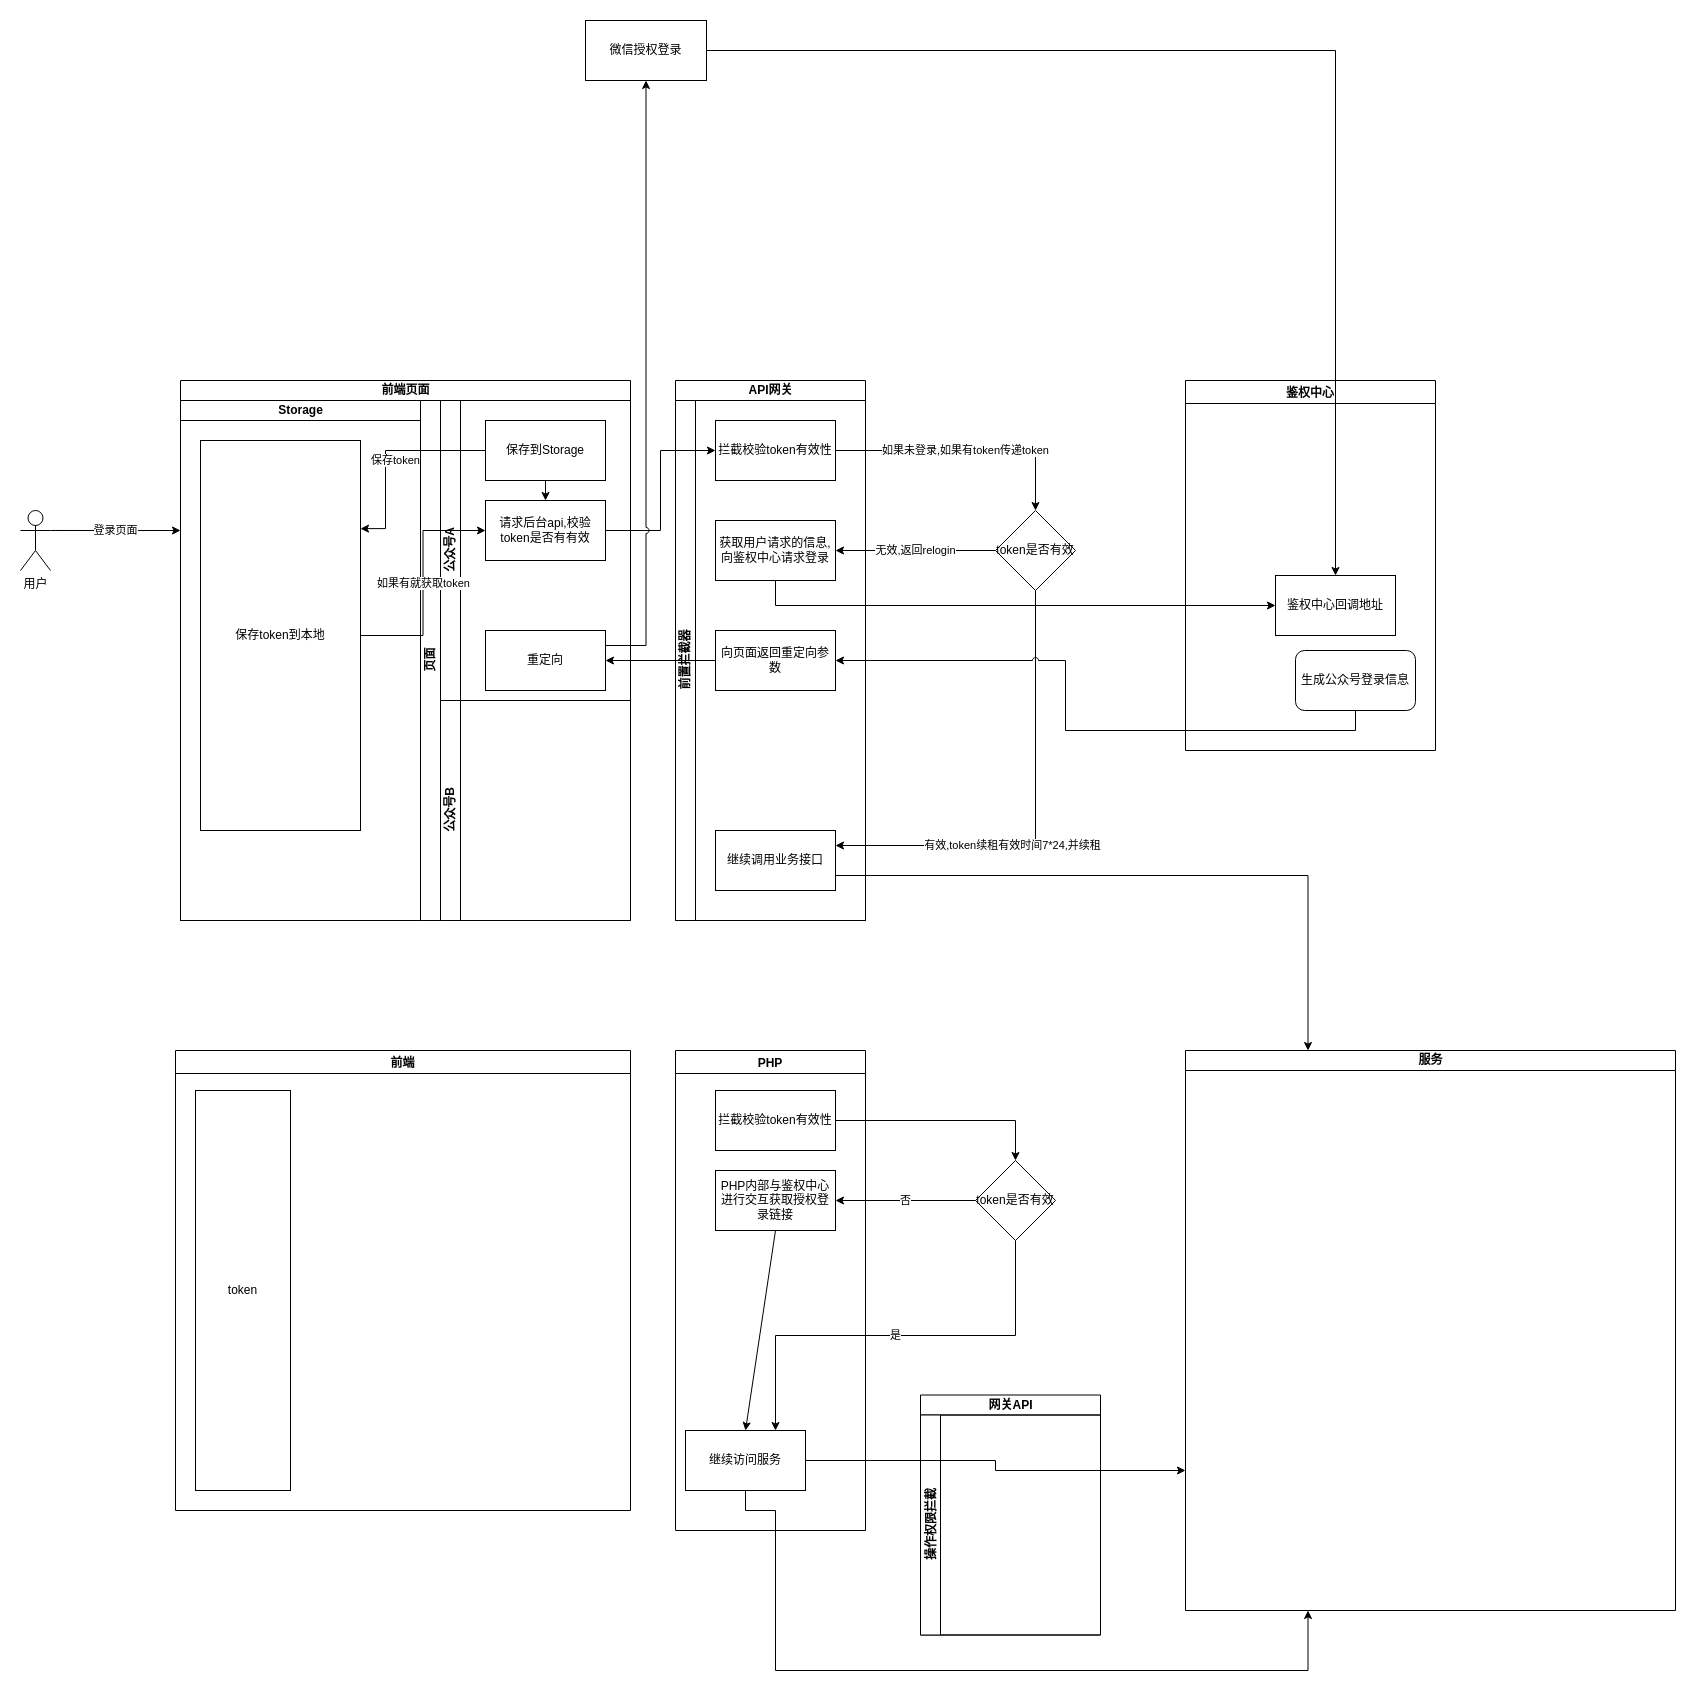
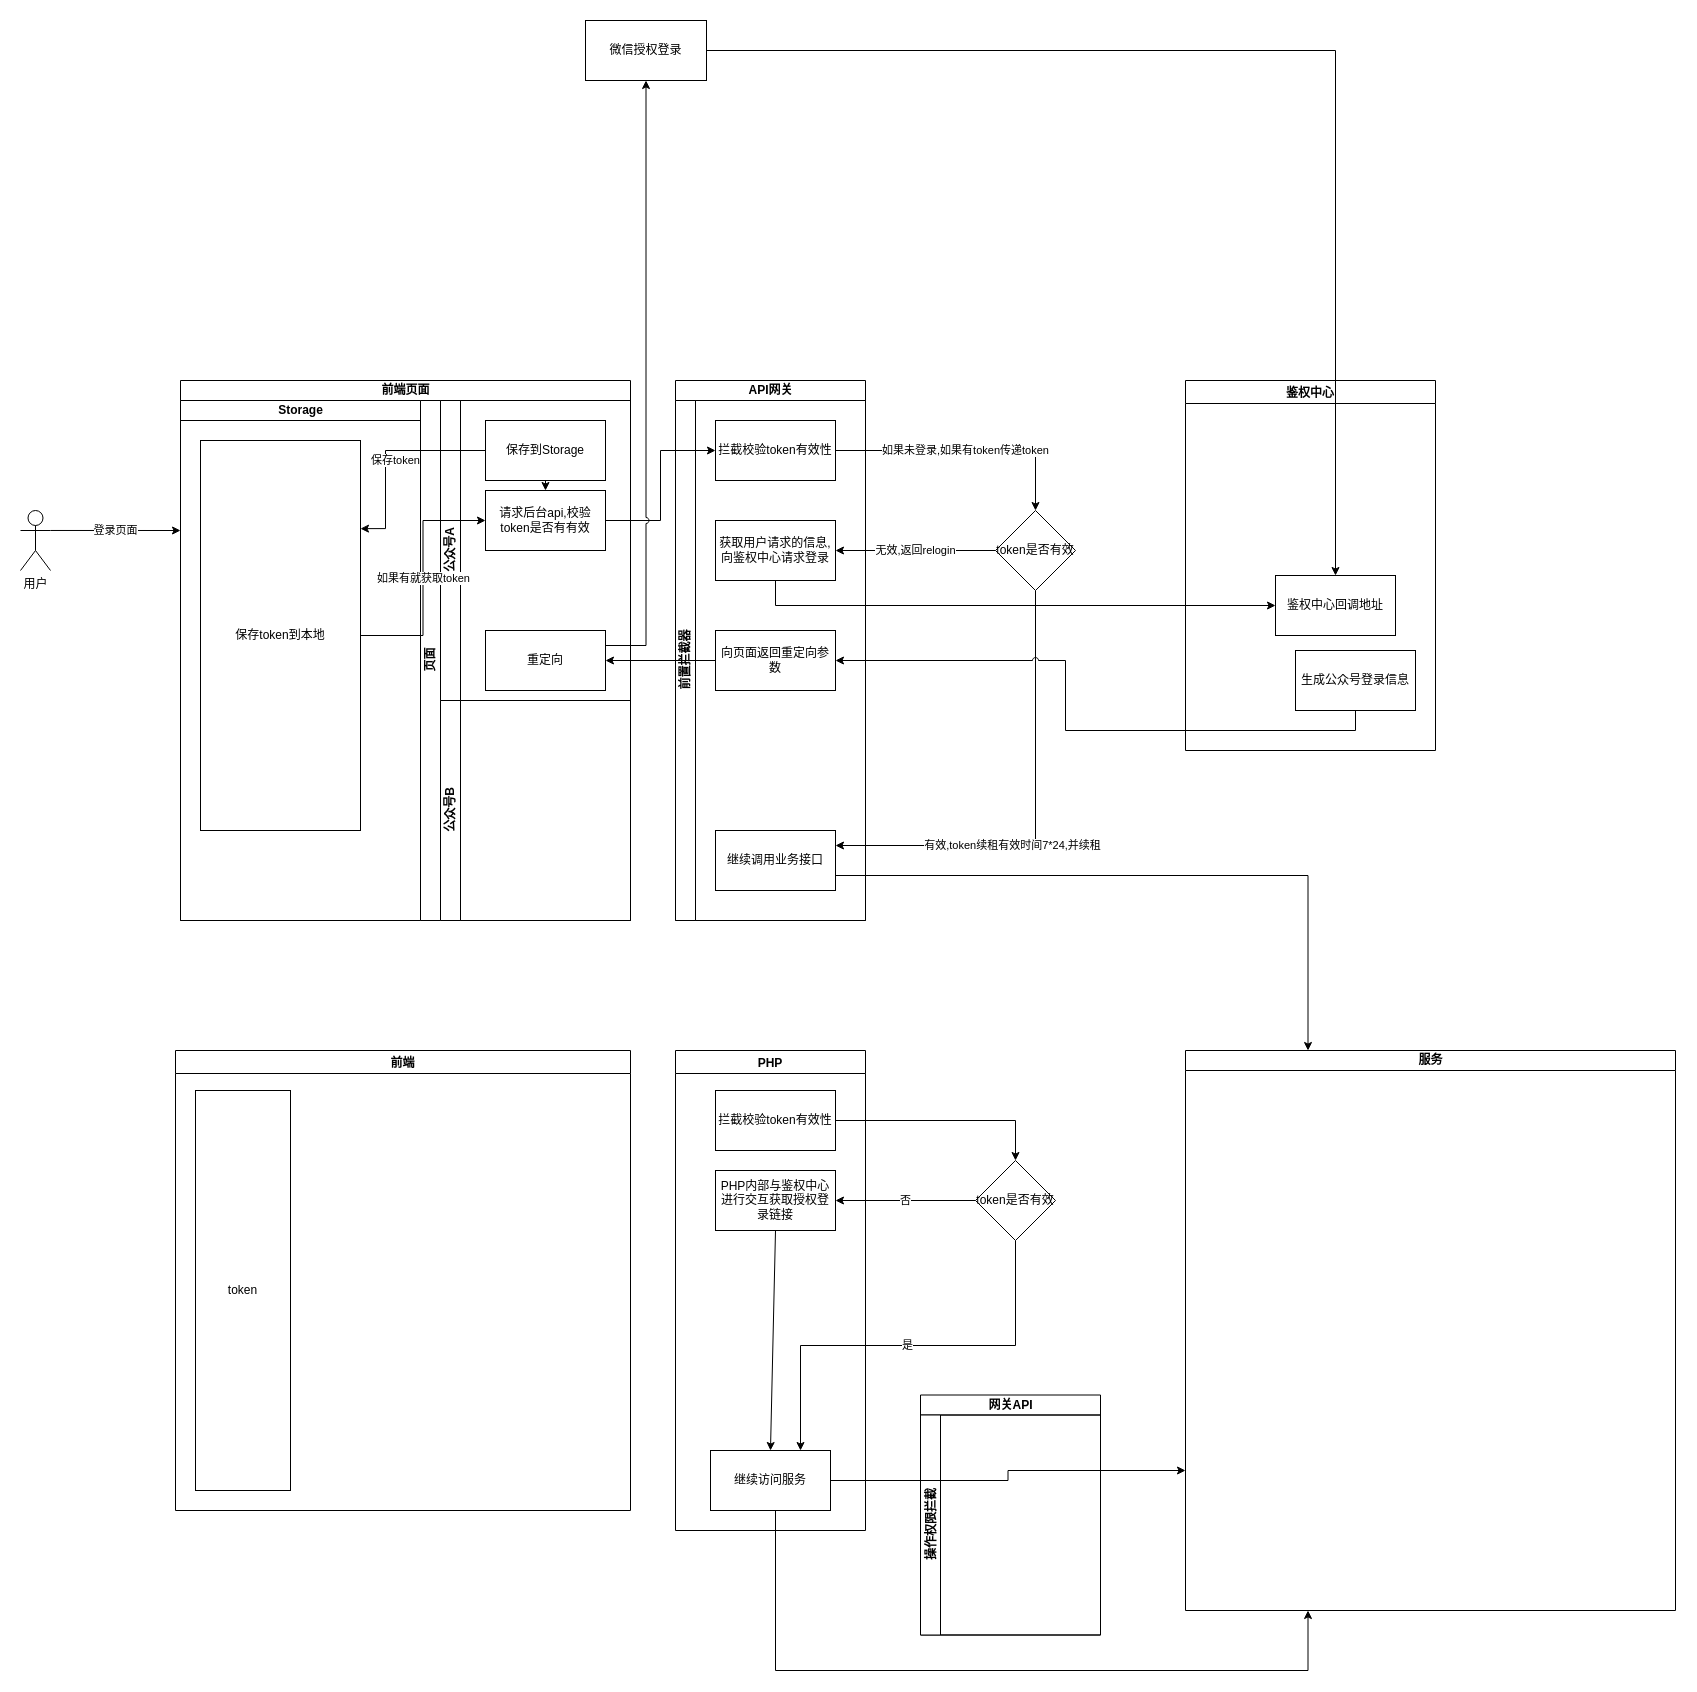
node "请求后台api,校验token是否有有效": moved (546, 531) -> (546, 521)
node "生成公众号登录信息": shape rounded rectangle -> rectangle
node "继续访问服务": moved (746, 1461) -> (771, 1481)
